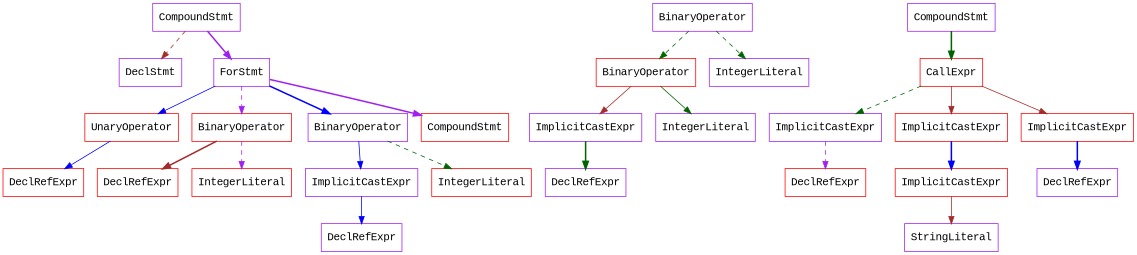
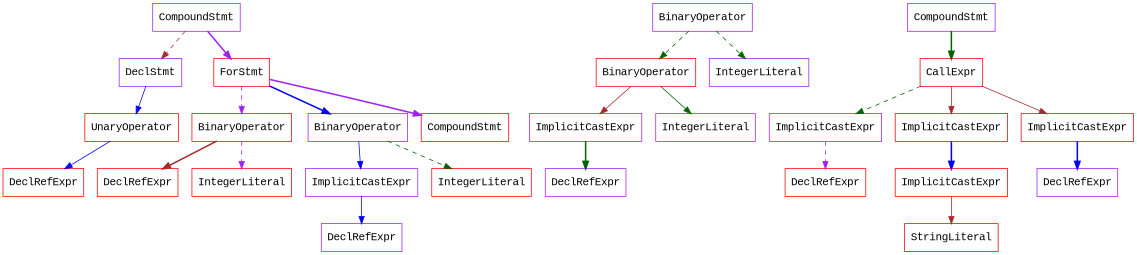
node "ForStmt": color purple -> red
edge "ForStmt" -> "UnaryOperator": now "DeclStmt" -> "UnaryOperator"
node "StringLiteral": color purple -> red
